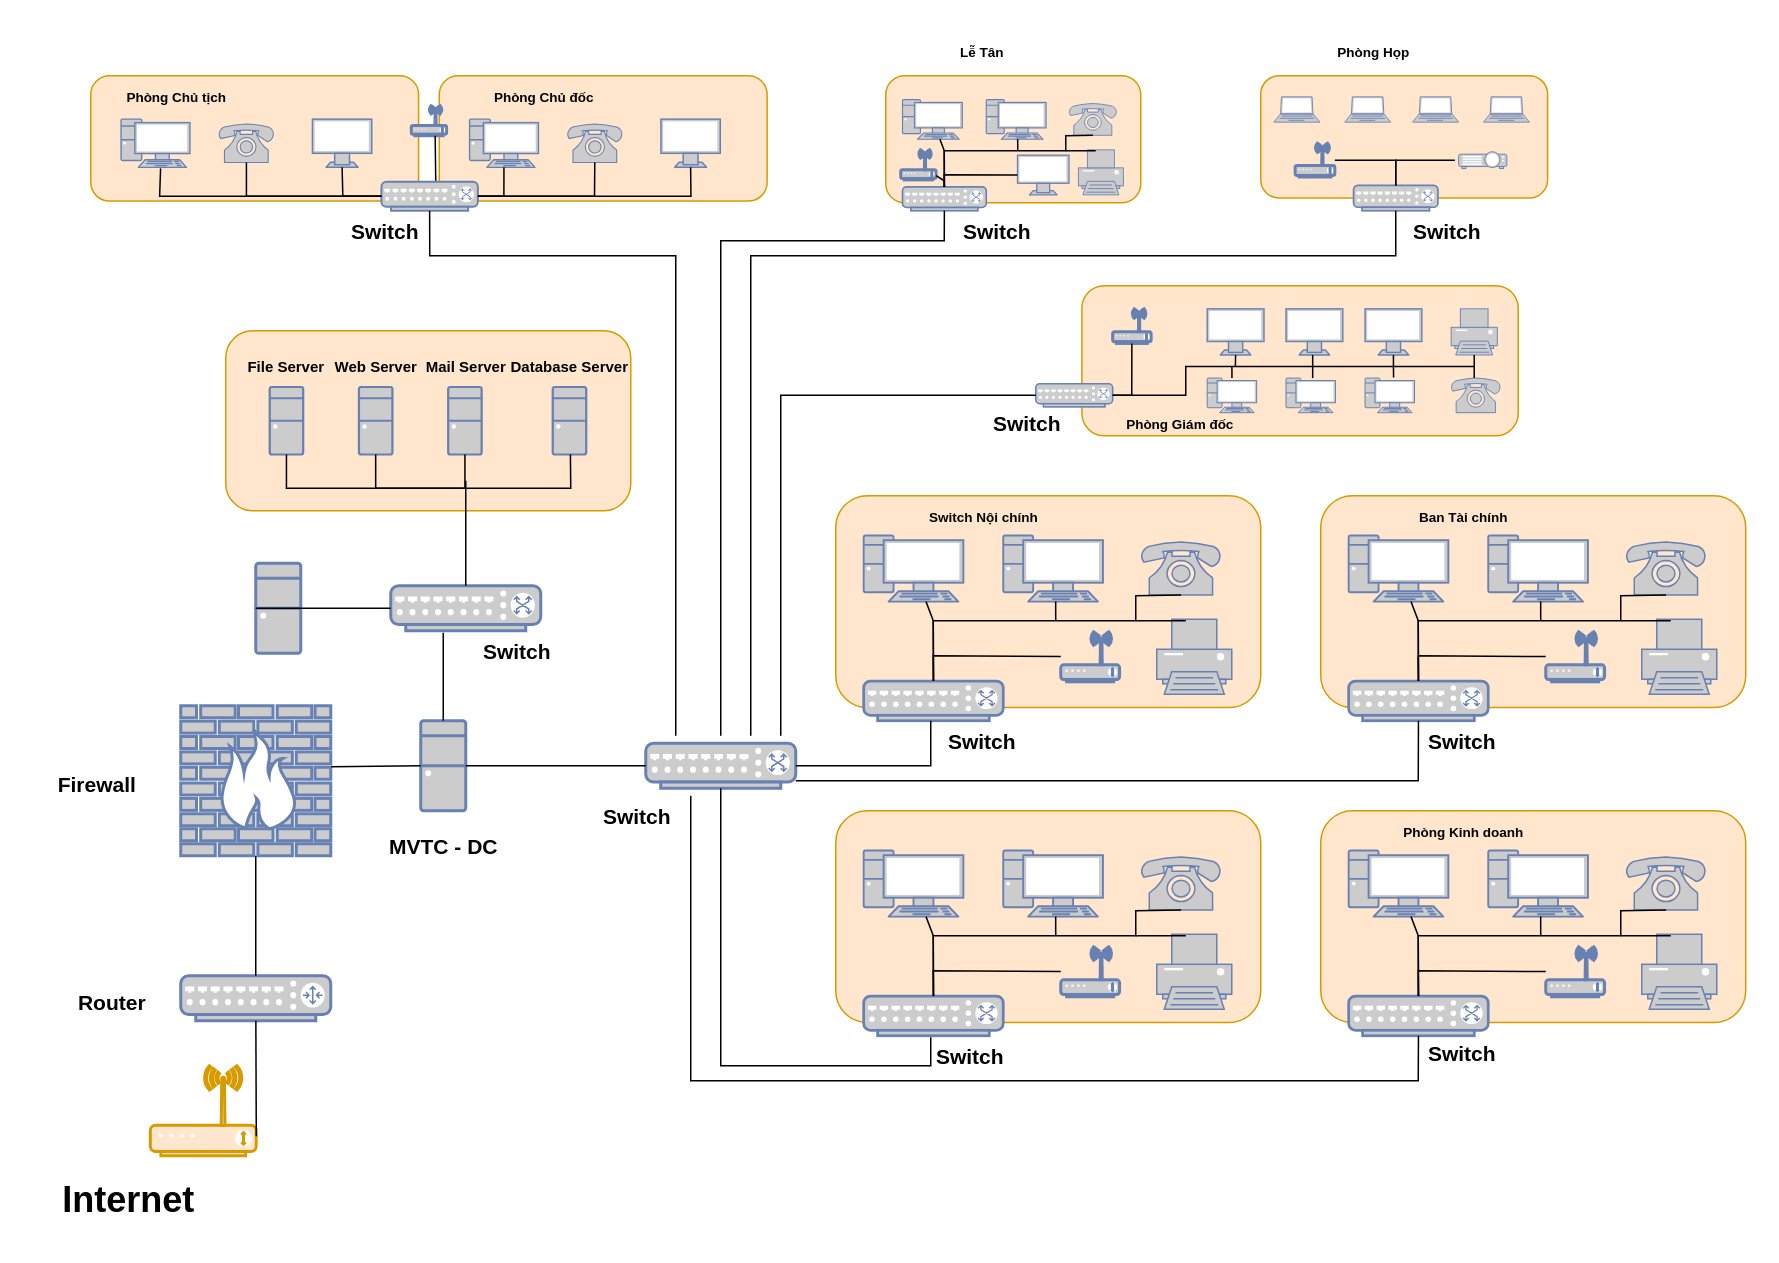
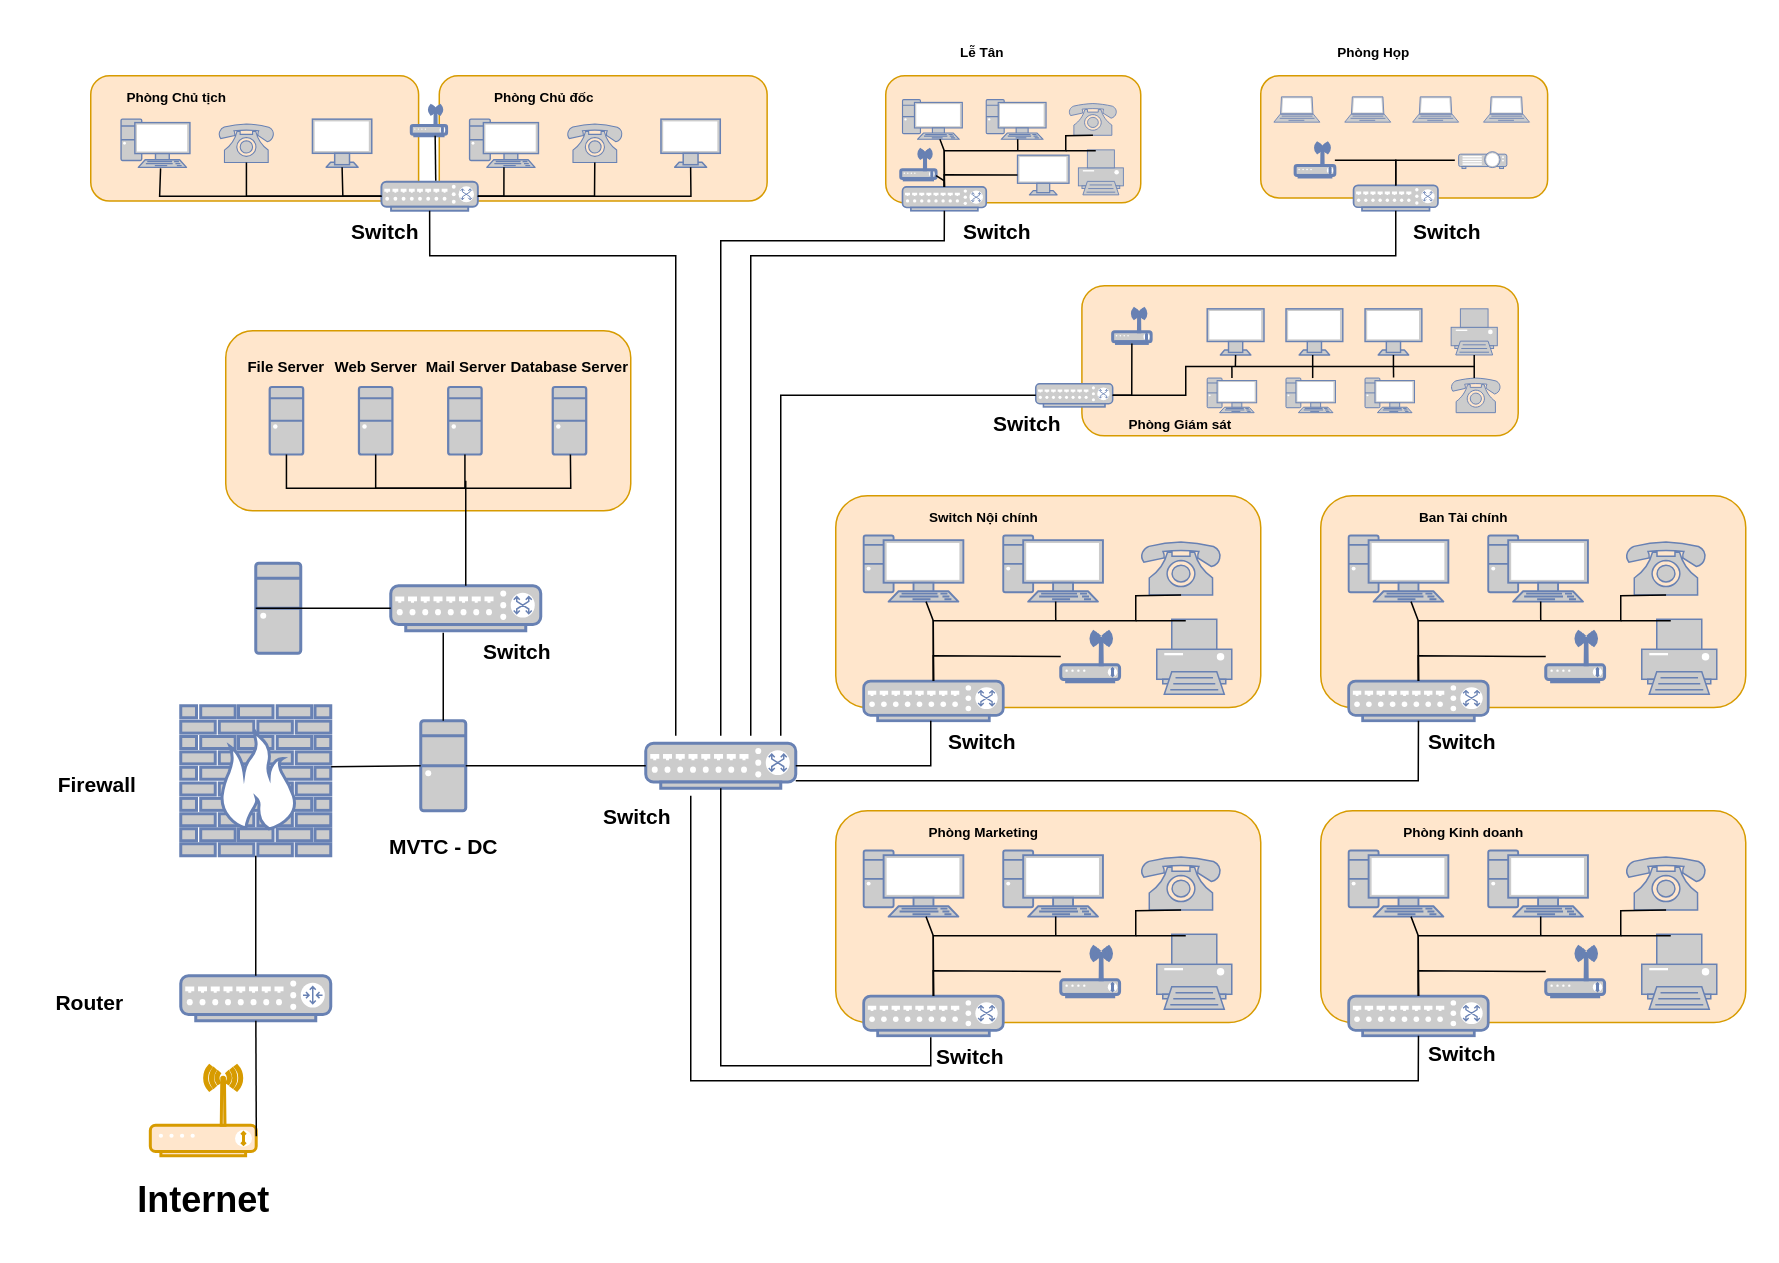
node "Phòng Giám đốc": label "Phòng Giám đốc" -> "Phòng Giám sát"
node "Phòng Marketing": added
node "Router": moved (111, 998) -> (89, 998)
node "Internet": moved (128, 1201) -> (203, 1201)
